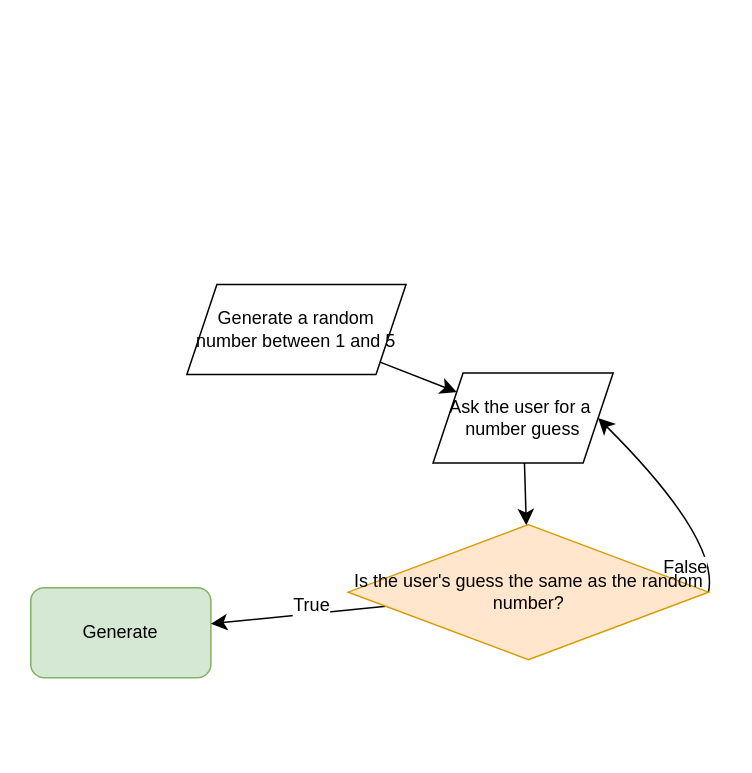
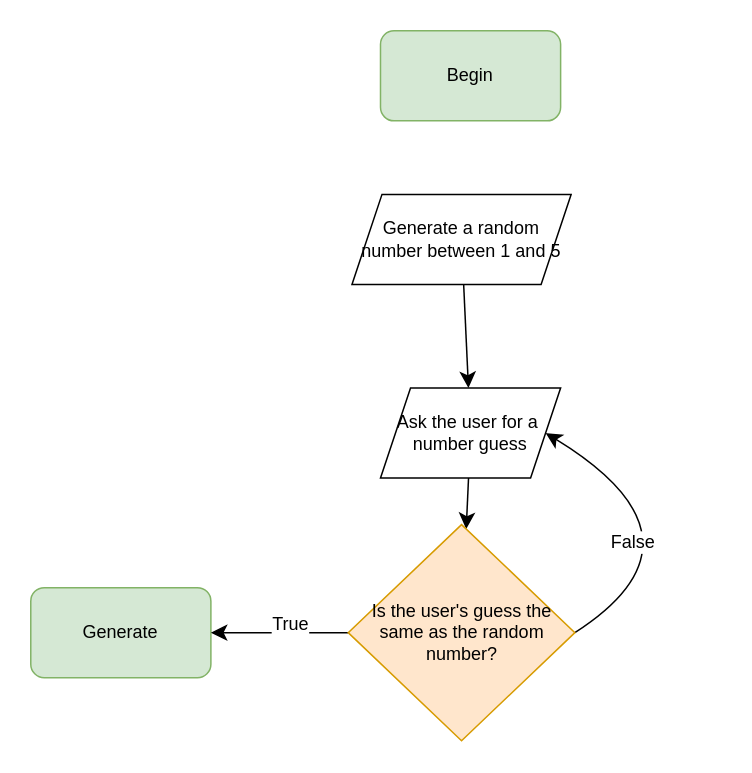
node "Begin": added
node "Generate a random number between 1 and 5": moved (296, 329) -> (461, 239)
node "Ask the user for a number guess": moved (523, 418) -> (470, 433)
node "Is the user's guess the same as the random number?": size 360x135 -> 227x216
